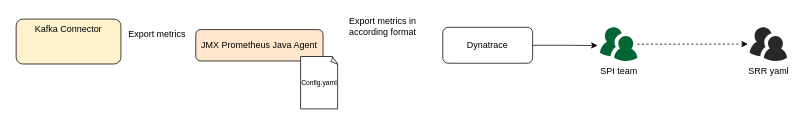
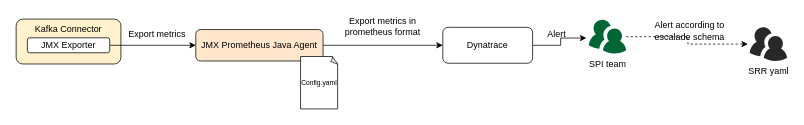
node "Export metrics in according format": label "Export metrics in according format" -> "Export metrics in prometheus format"
node "Alert according to escalade schema": added
node "Alert": added
node "SPI team": moved (619, 44) -> (608, 37)
node "JMX Exporter": added
edge "JMX Exporter" -> "JMX Prometheus Java Agent": added
edge "JMX Prometheus Java Agent" -> "Dynatrace": added
